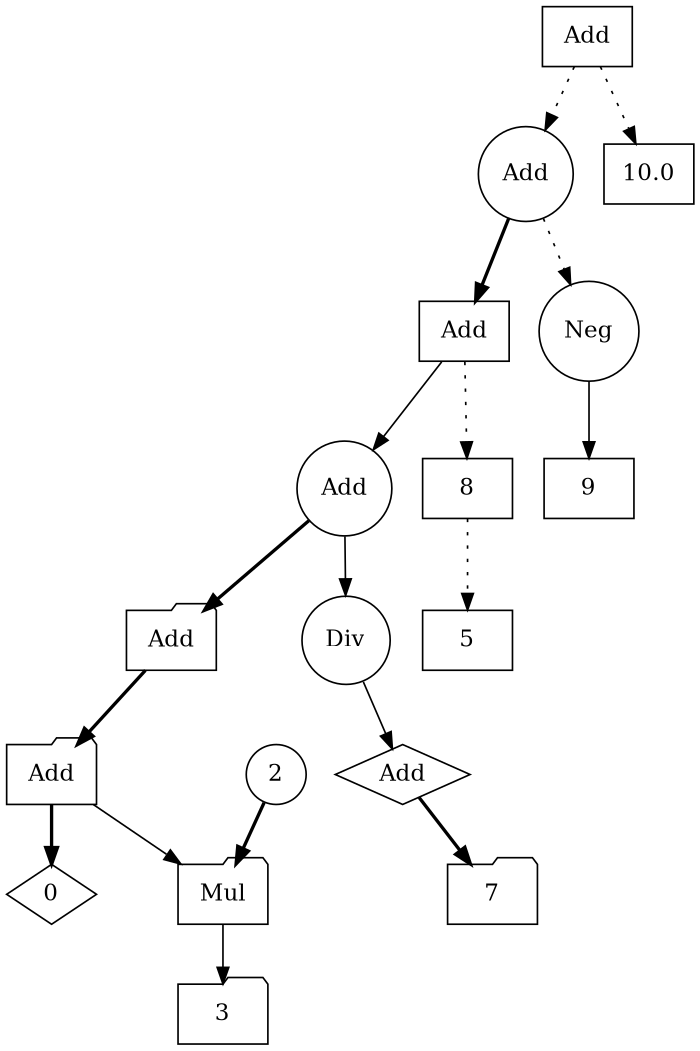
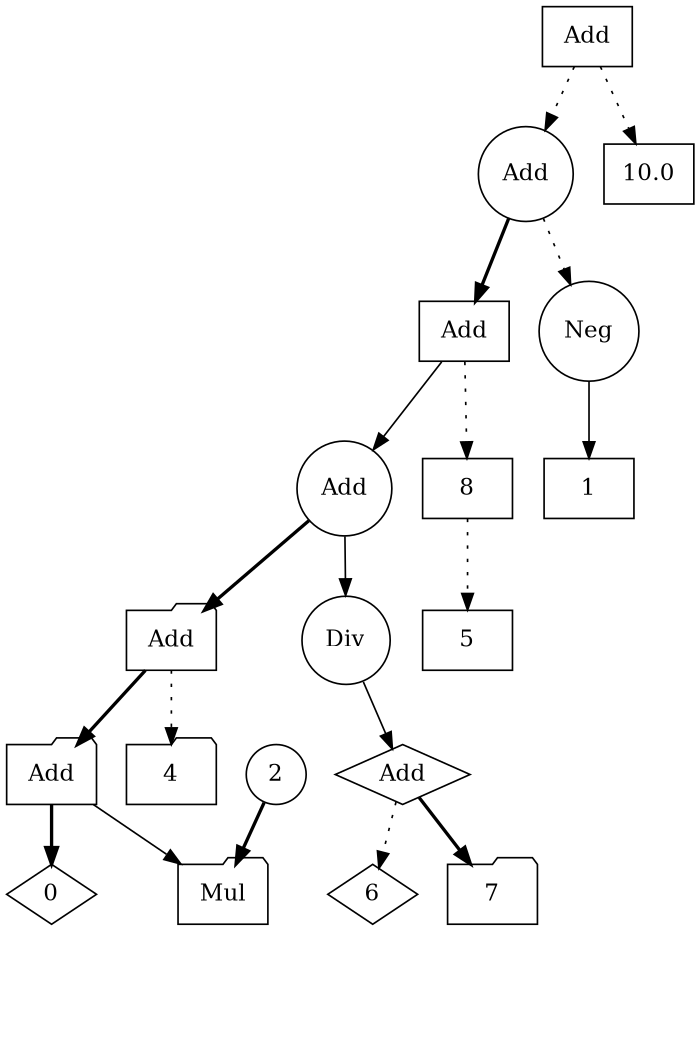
node "9": label "9" -> "1"
node "4": added
node "6": added
node "3": removed
